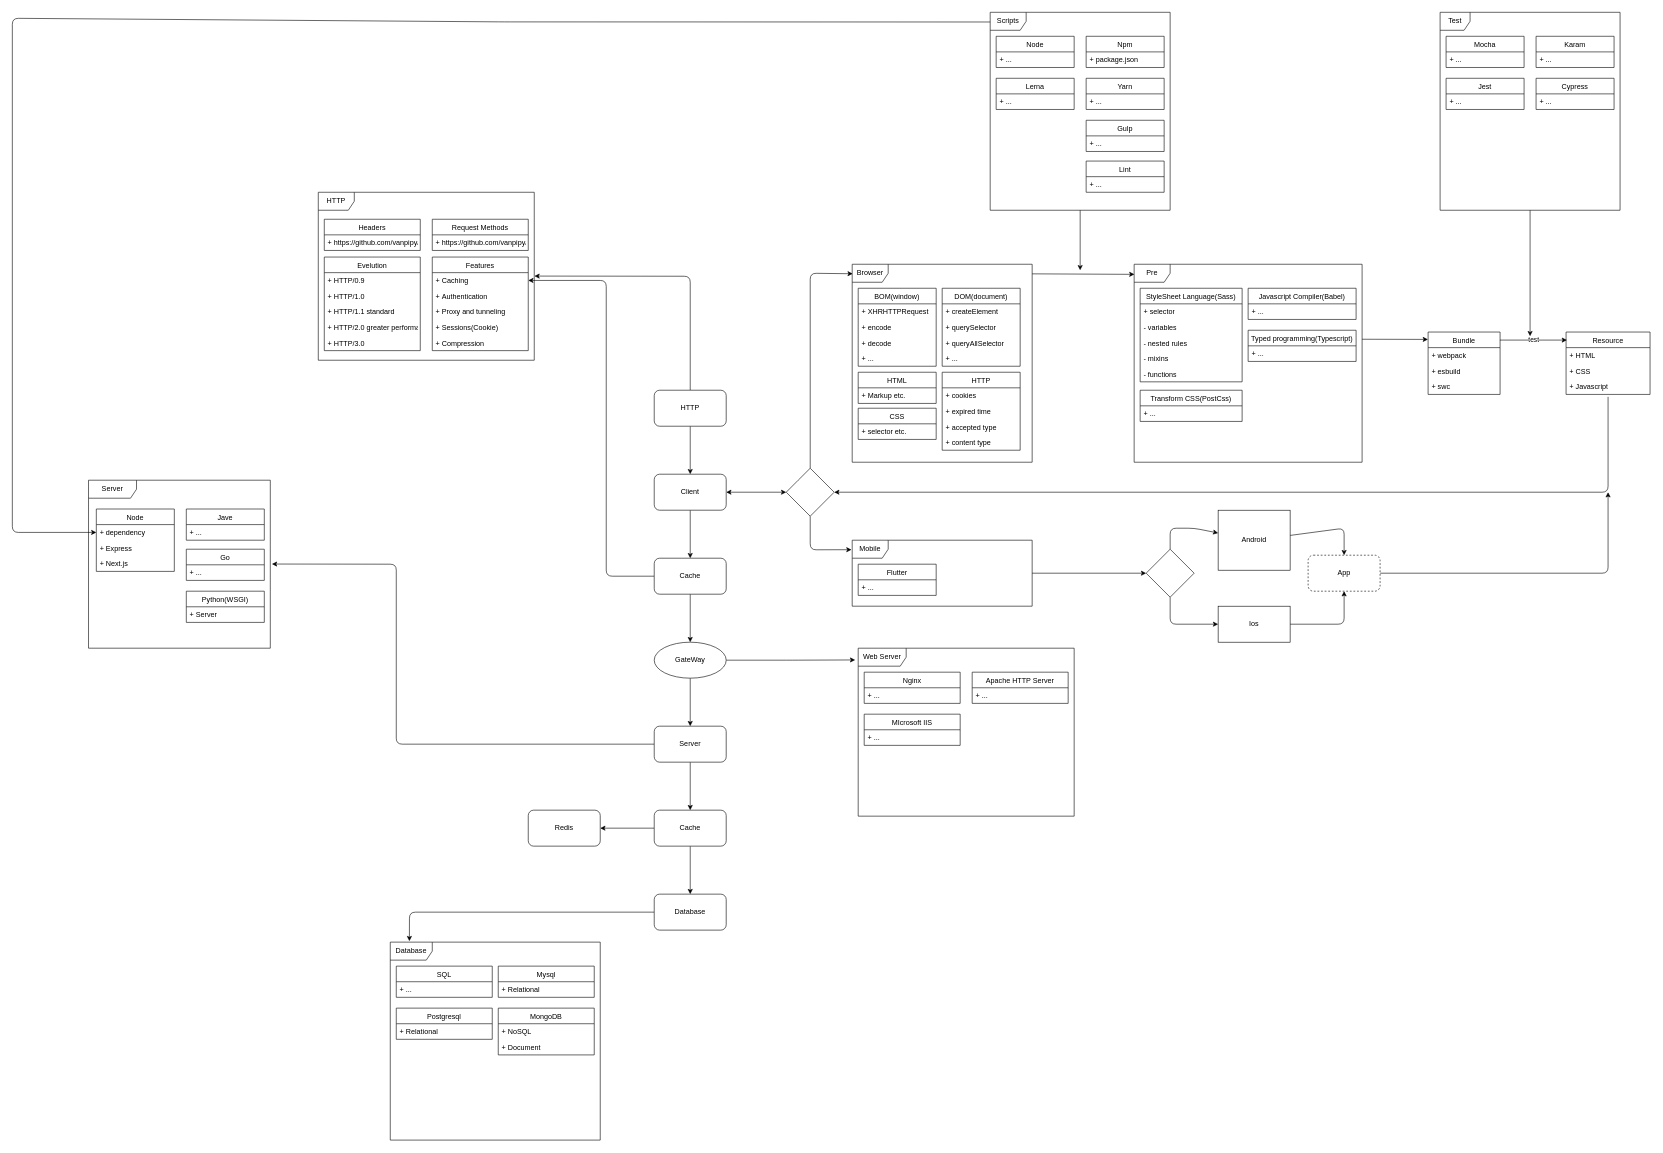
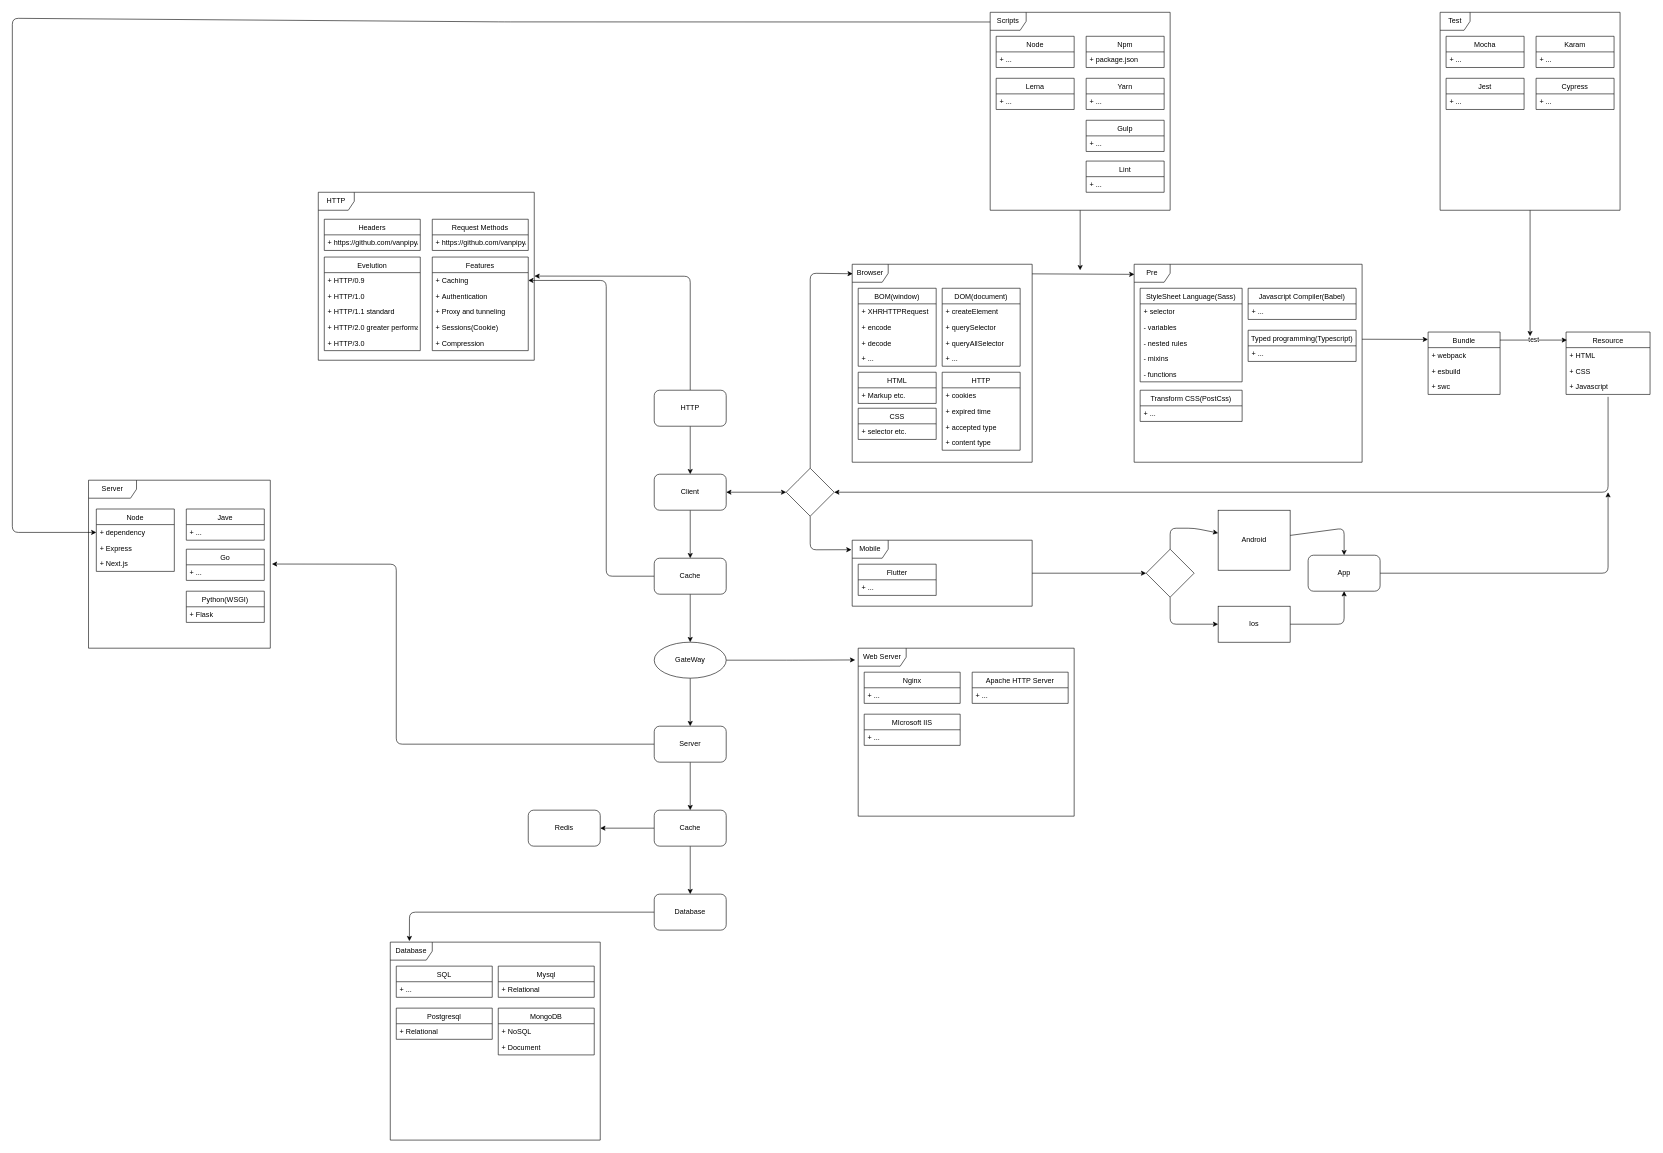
node "App": style dashed -> solid
node "+ Server": label "+ Server" -> "+ Flask"
